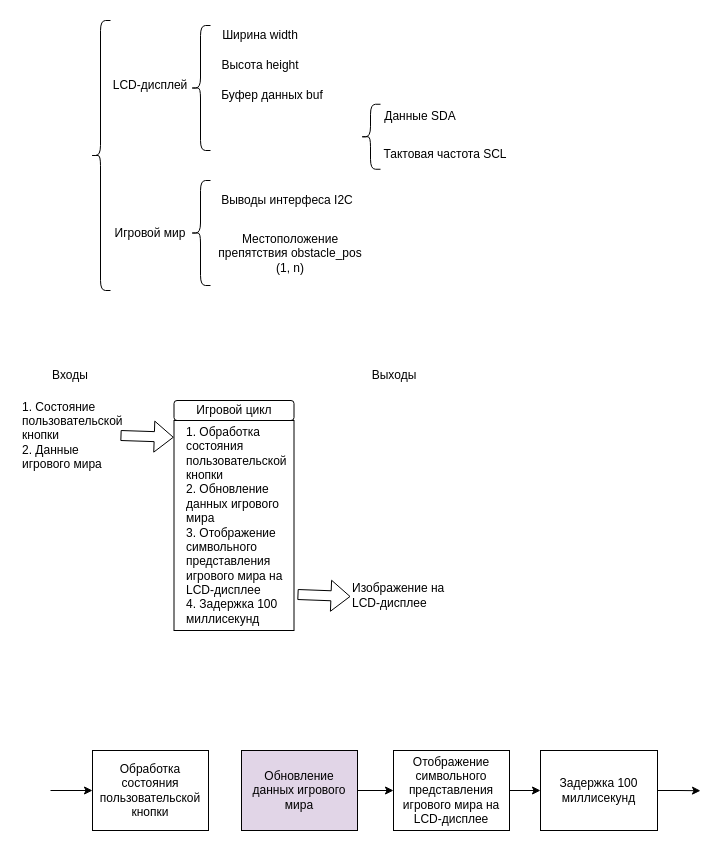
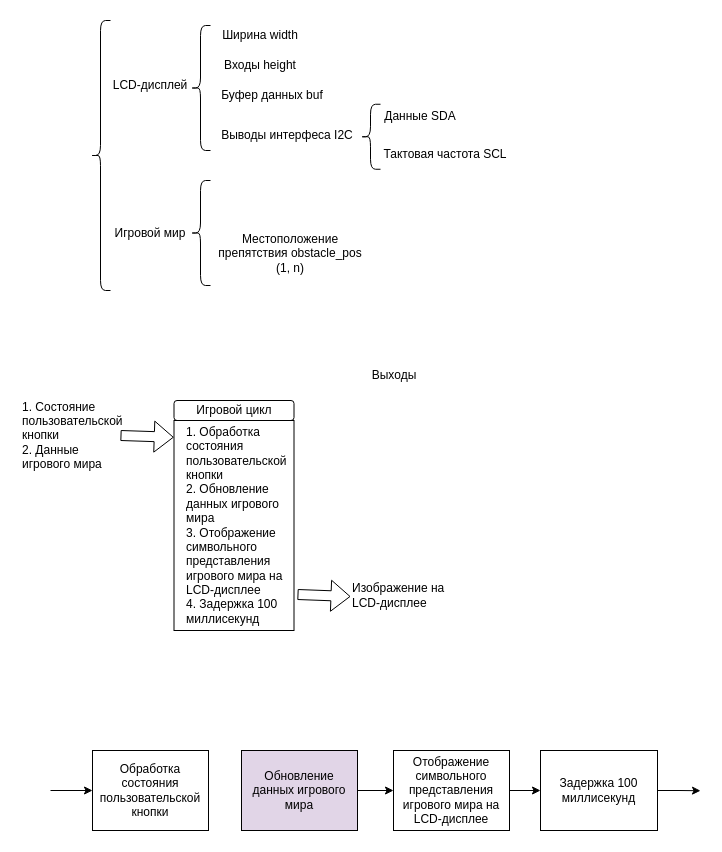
node "Высота height": label "Высота height" -> "Входы height"
node "Выводы интерфеса I2C": moved (288, 201) -> (288, 136)
node "Входы": removed
